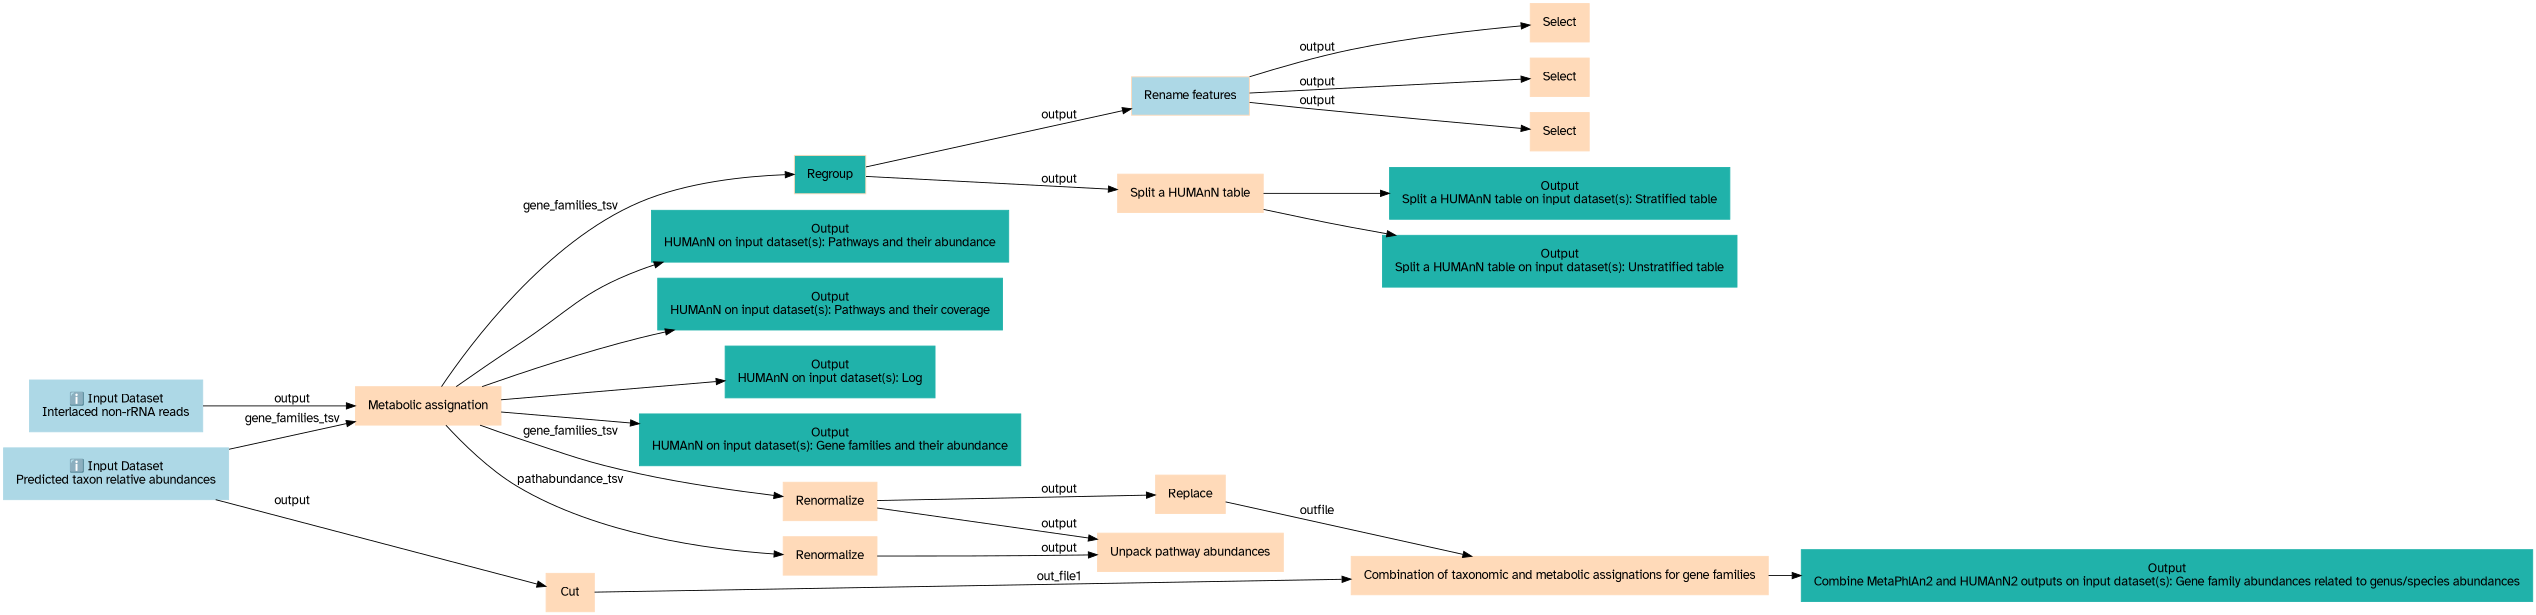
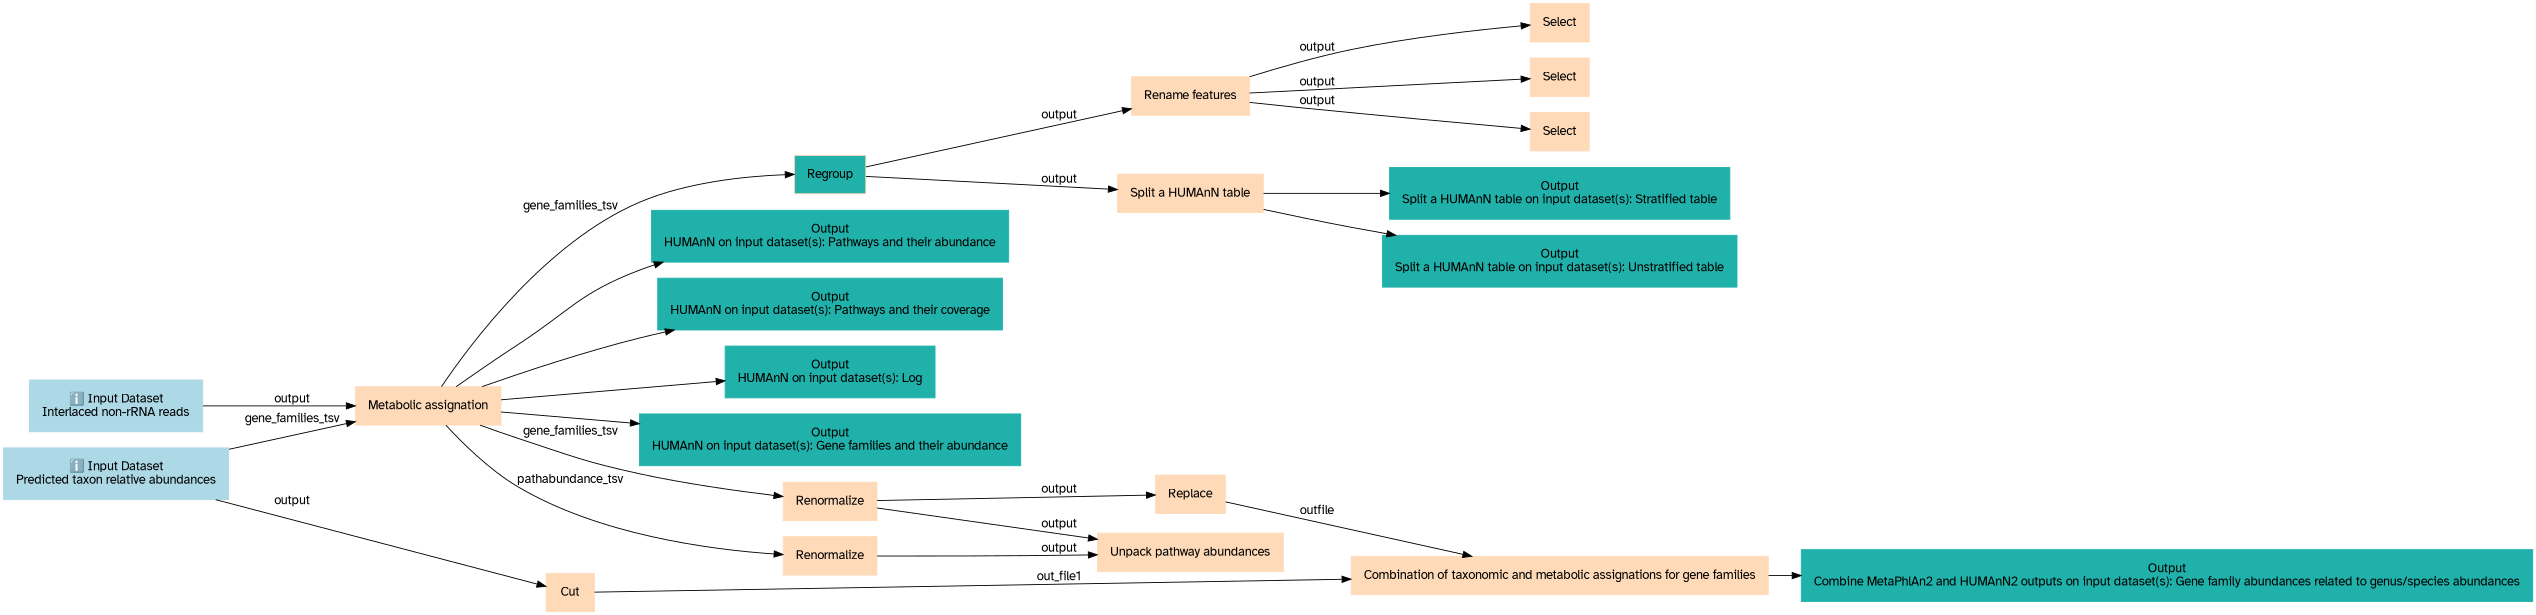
node "Rename features": fillcolor lightblue -> peachpuff
